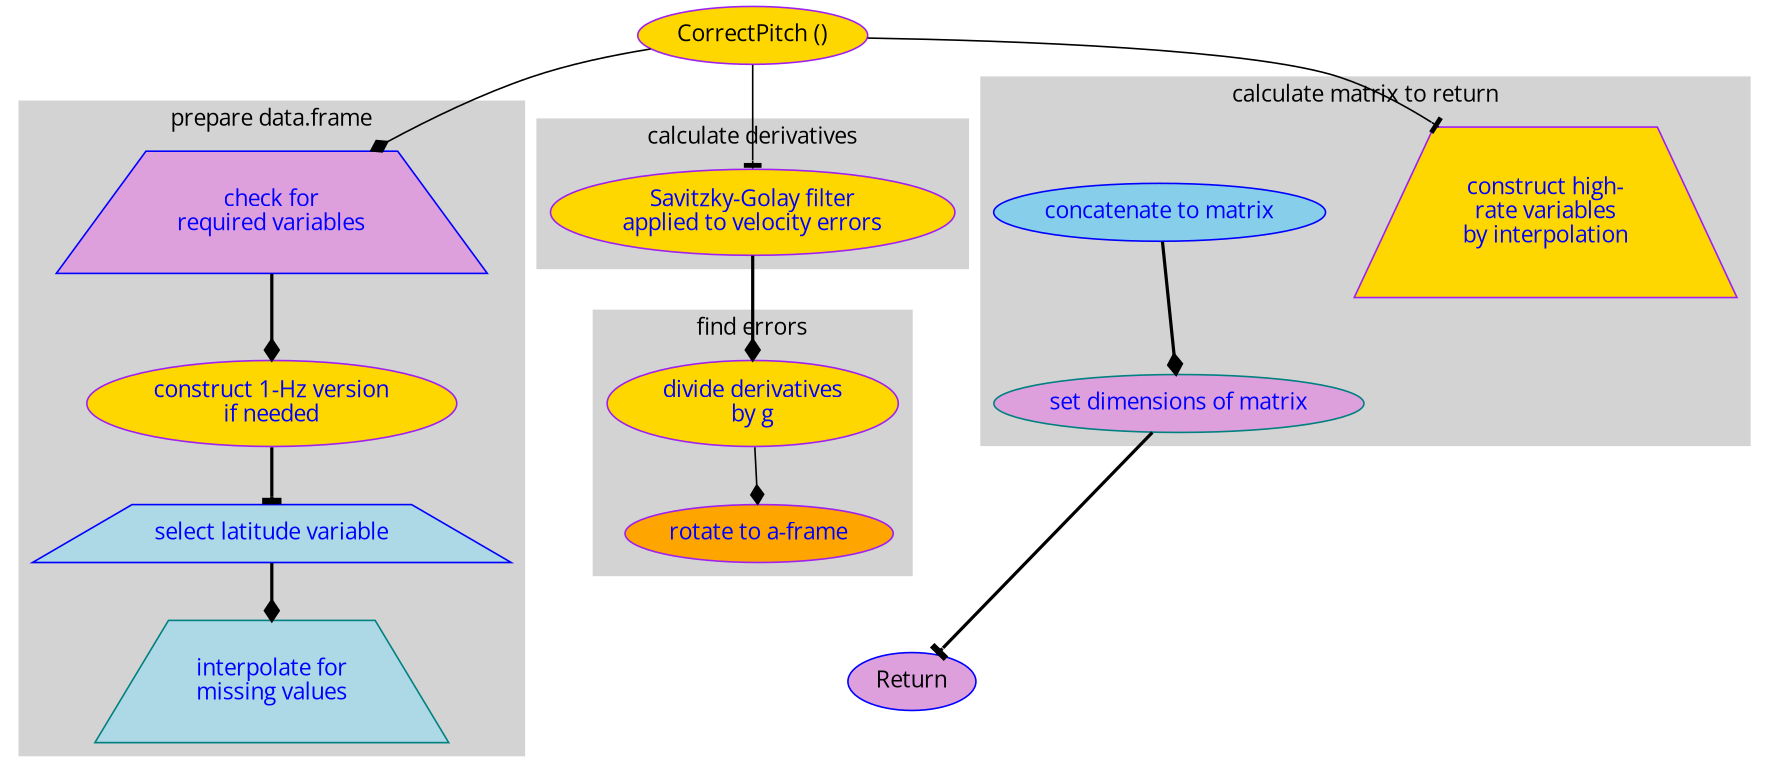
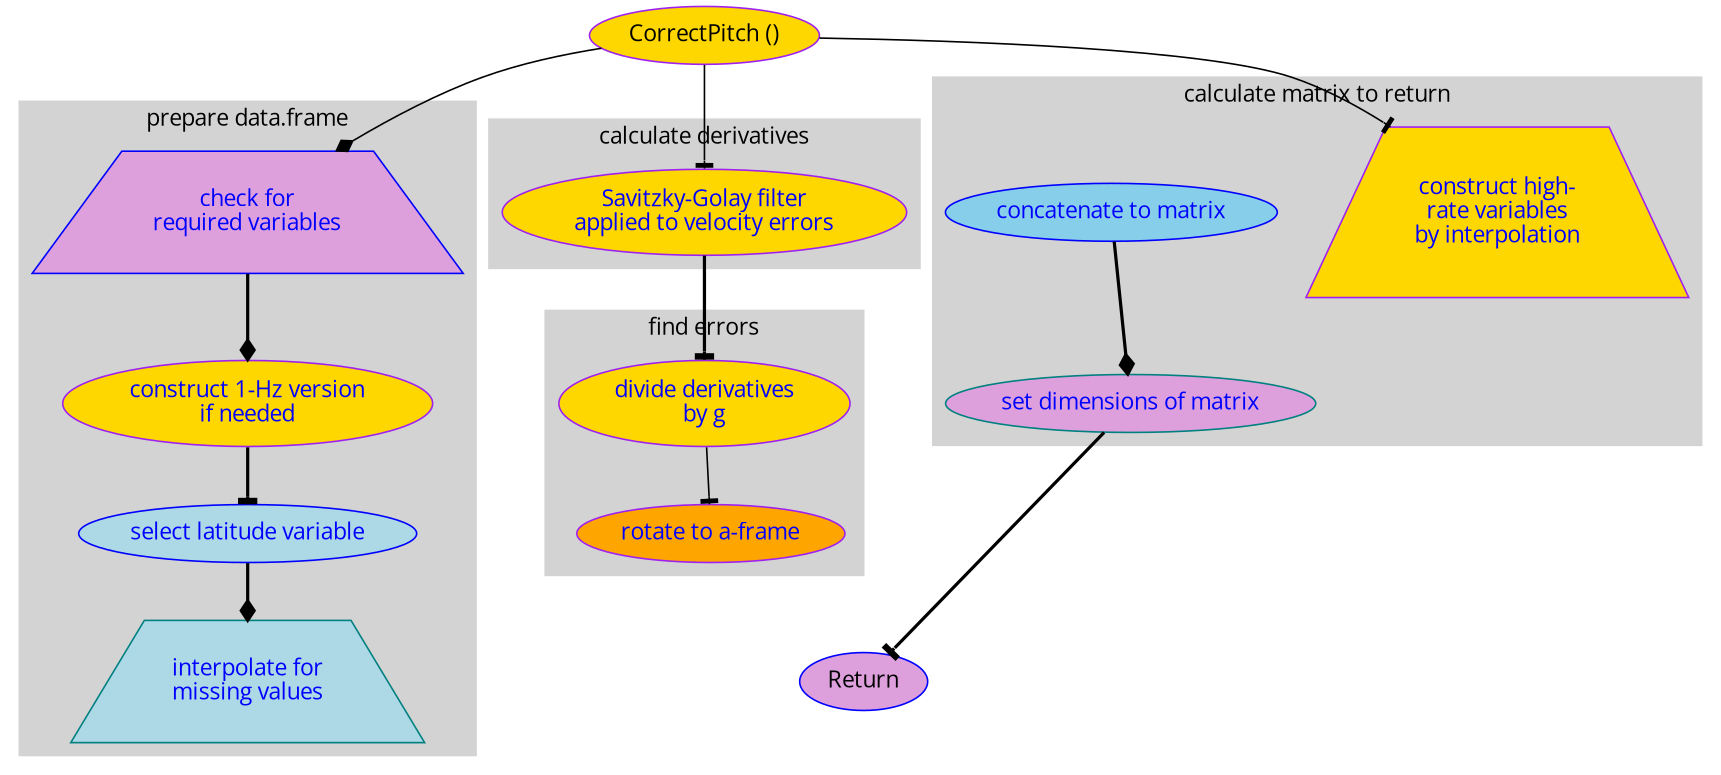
edge "Savitzky-Golay filter applied to velocity errors" -> "divide derivatives by g": arrowhead diamond -> tee
edge "divide derivatives by g" -> "rotate to a-frame": arrowhead diamond -> tee
node "select latitude variable": shape trapezium -> ellipse
